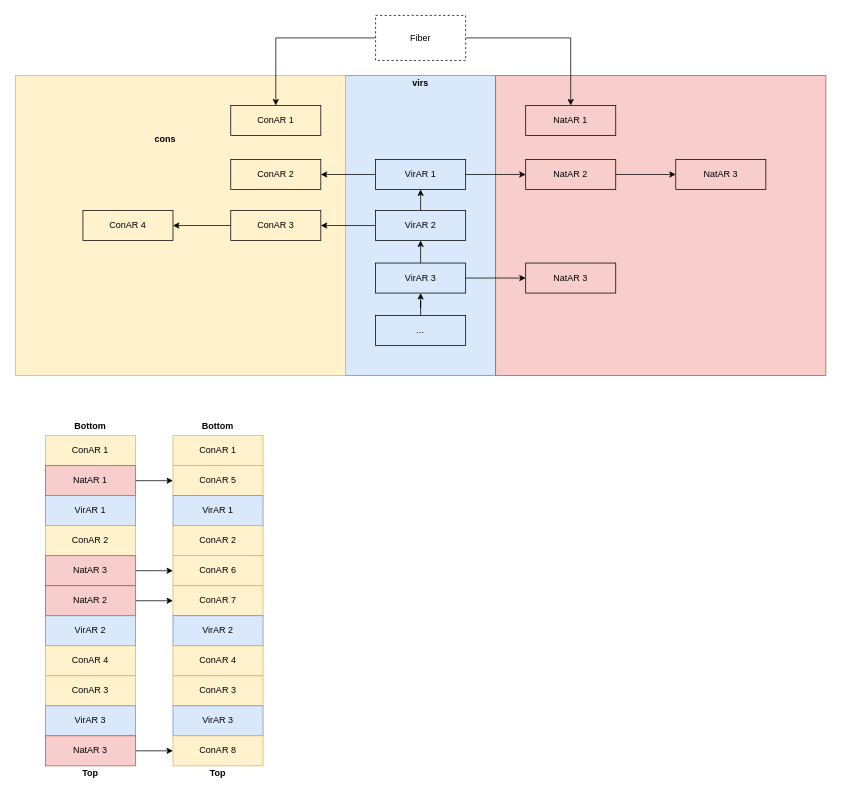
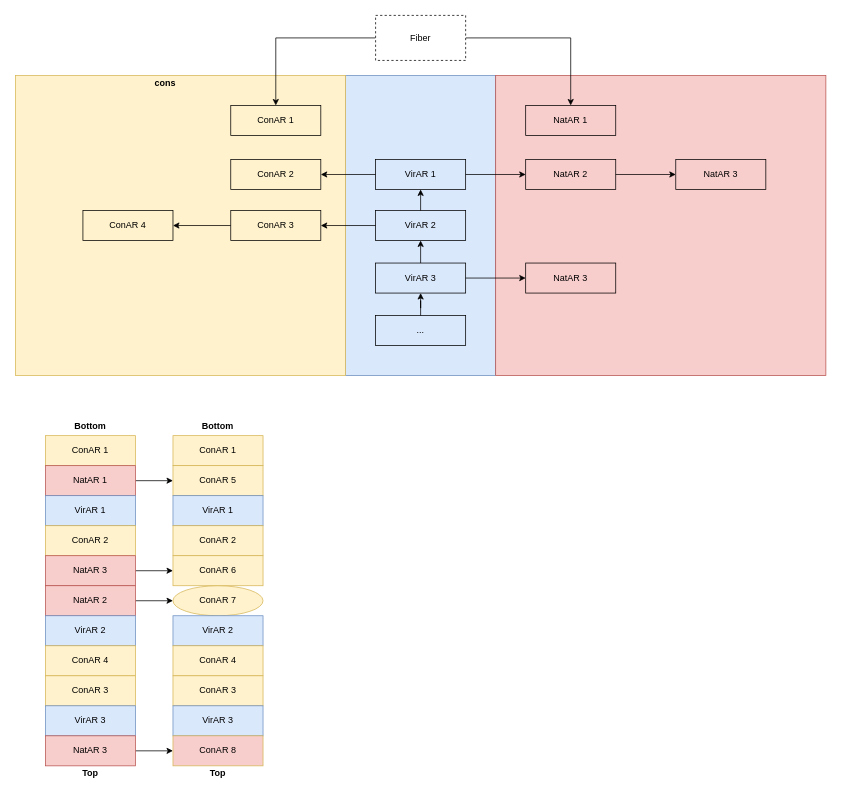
node "virs": removed
node "cons": moved (165, 139) -> (165, 83)
node "ConAR 7": shape rectangle -> ellipse
node "ConAR 8": fillcolor #fff2cc -> #f8cecc
